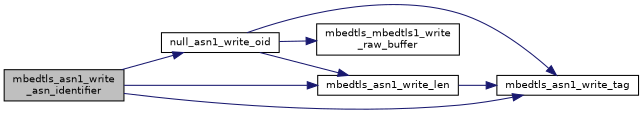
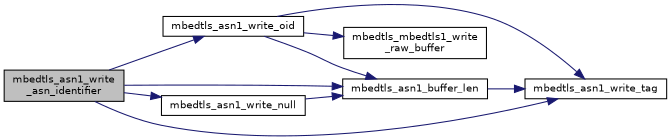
node "null_asn1_write_oid": label "null_asn1_write_oid" -> "mbedtls_asn1_write_oid"
node "mbedtls_asn1_write_len": label "mbedtls_asn1_write_len" -> "mbedtls_asn1_buffer_len"
node "mbedtls_asn1_write_null": added
